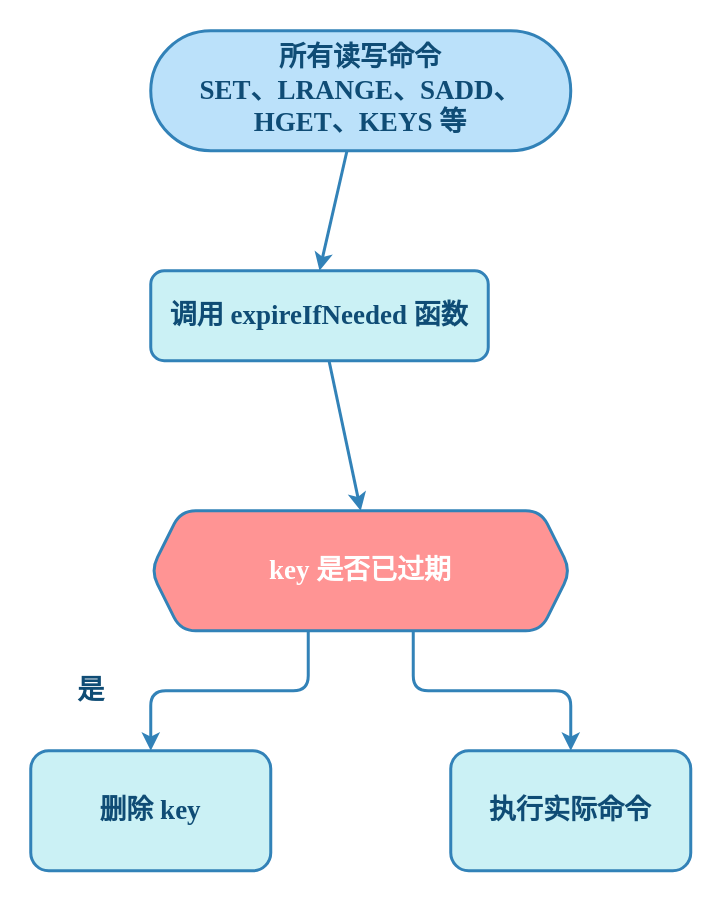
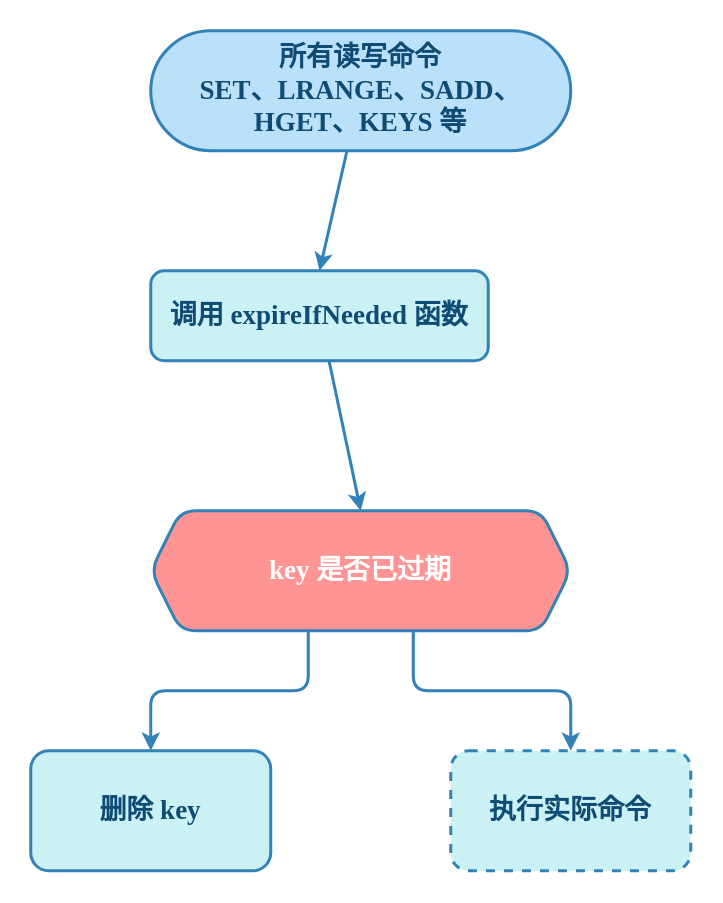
node "是": removed
node "执行实际命令": style solid -> dashed
